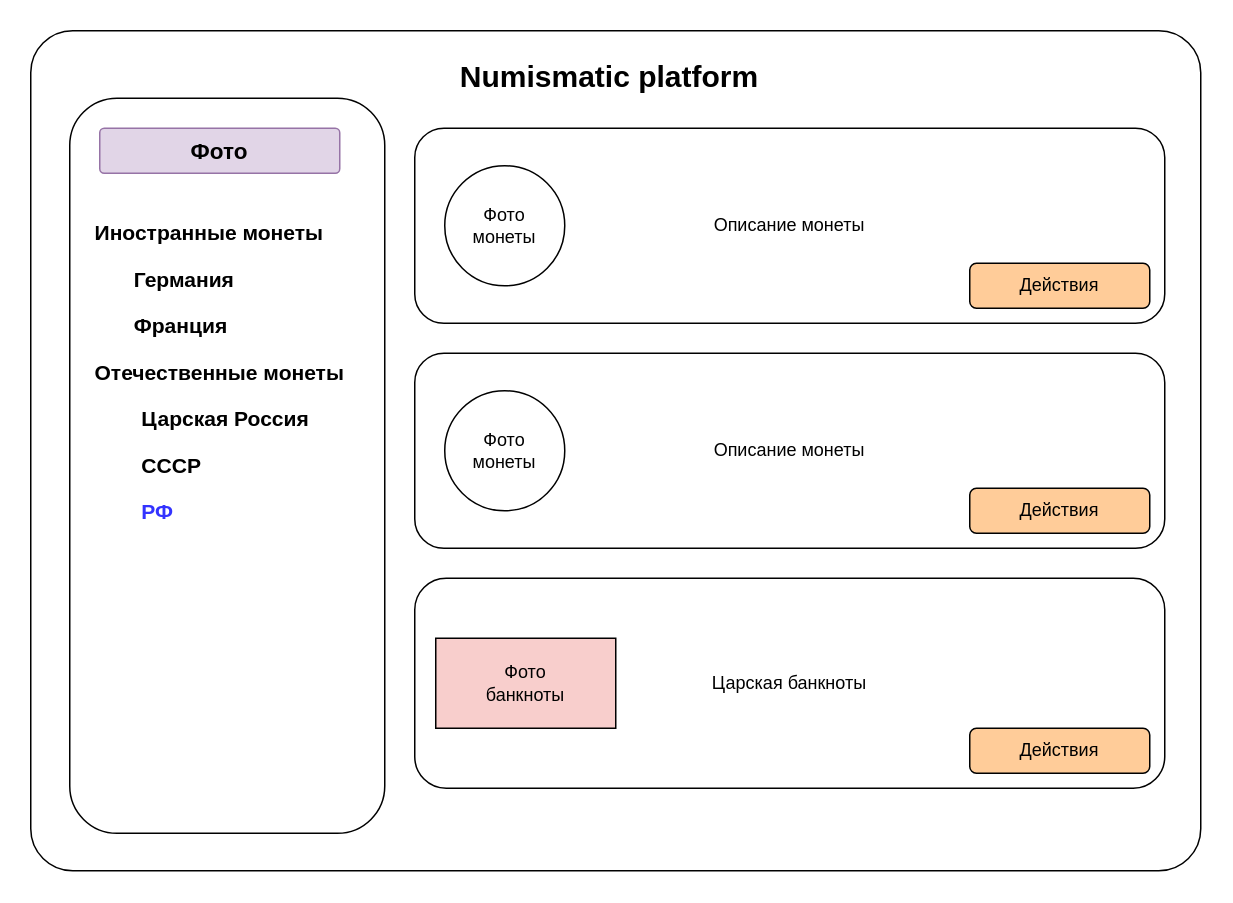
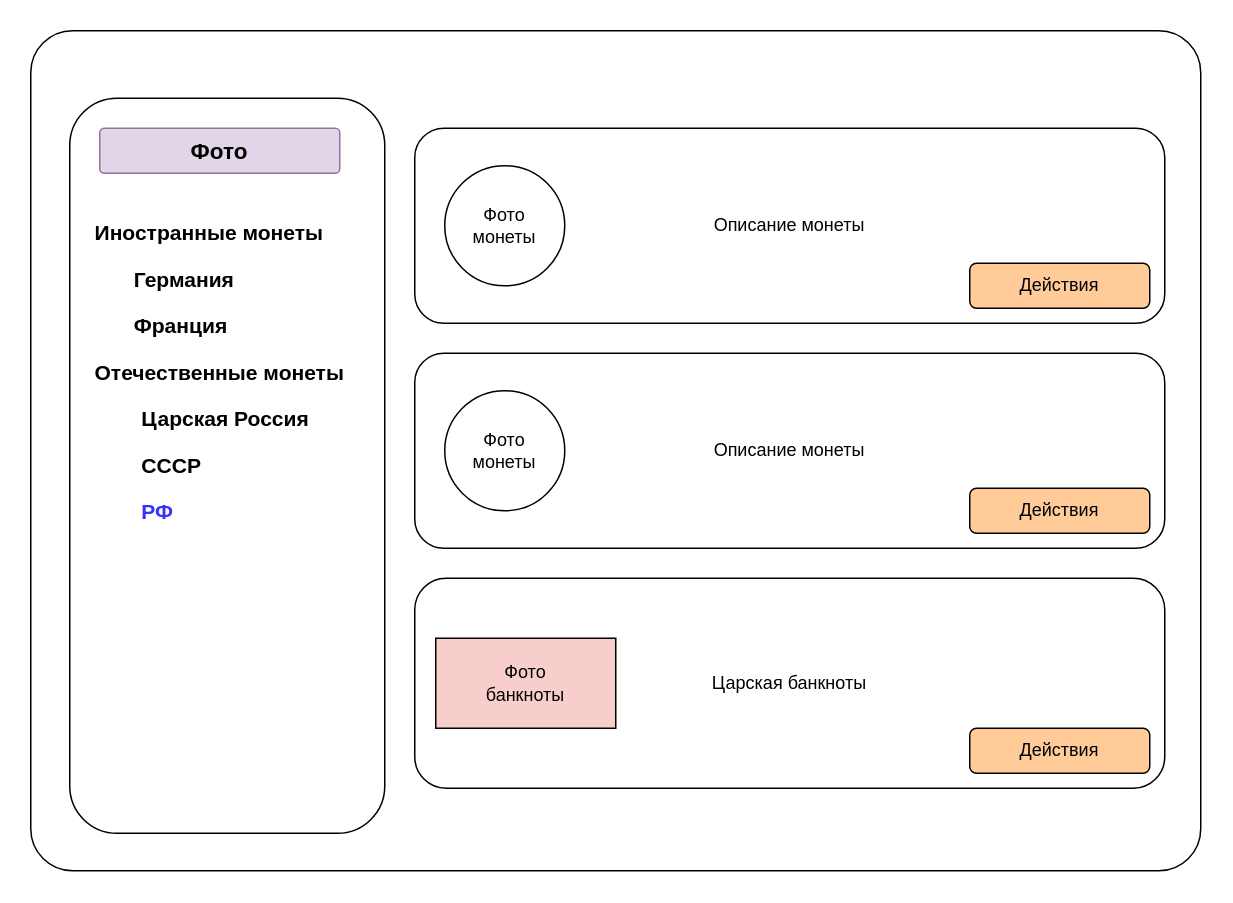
node "Numismatic platform": removed
